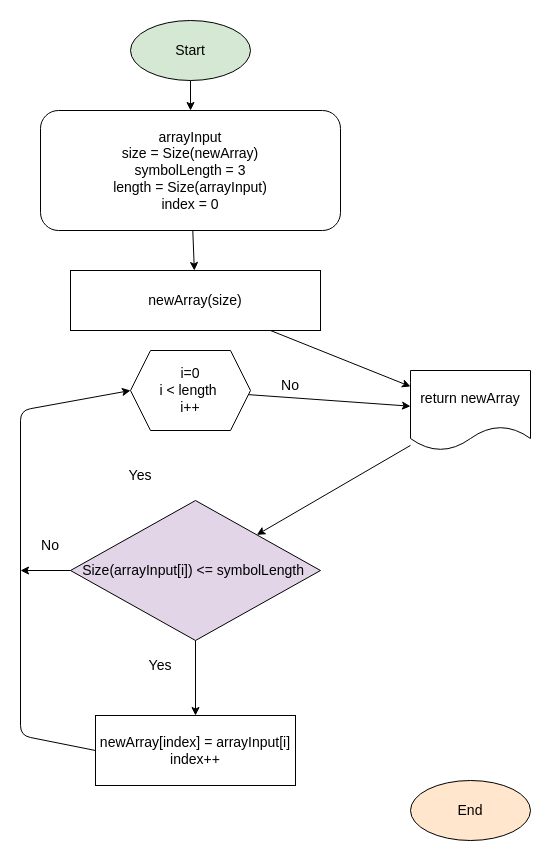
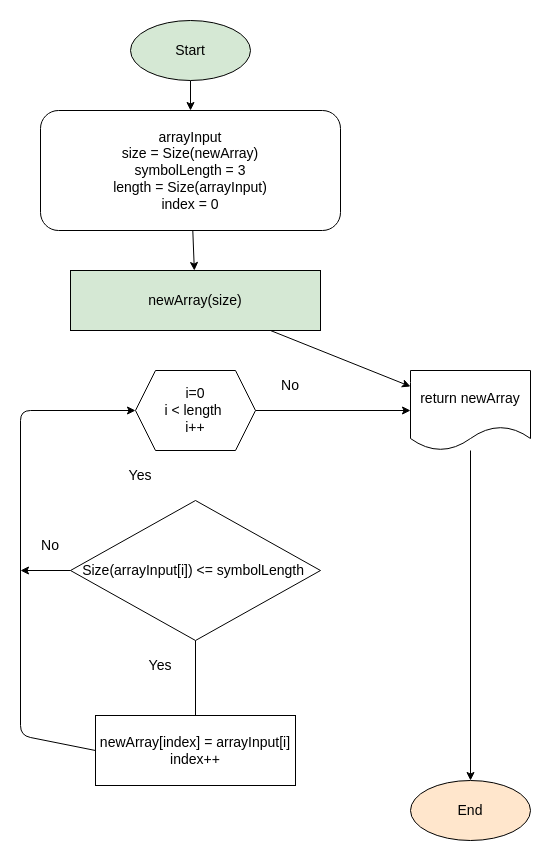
node "newArray(size)": fillcolor #ffffff -> #d5e8d4
node "i=0 i < length i++": moved (191, 391) -> (196, 411)
edge "return newArray" -> "Size(arrayInput[i]) <= symbolLength": now "return newArray" -> "End"
node "Size(arrayInput[i]) <= symbolLength": fillcolor #e1d5e7 -> #ffffff
edge "Size(arrayInput[i]) <= symbolLength" -> "newArray[index] = arrayInput[i] index++": arrowhead classic -> none
